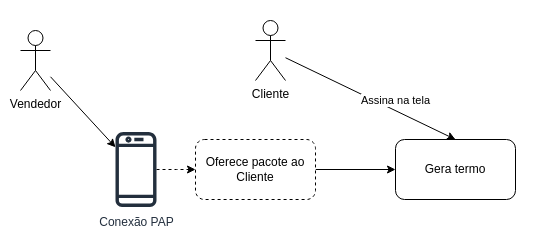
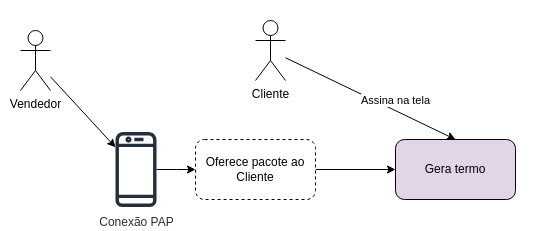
edge "Conexão PAP" -> "Oferece pacote ao Cliente": style dashed -> solid
node "Gera termo": fillcolor #ffffff -> #e1d5e7
